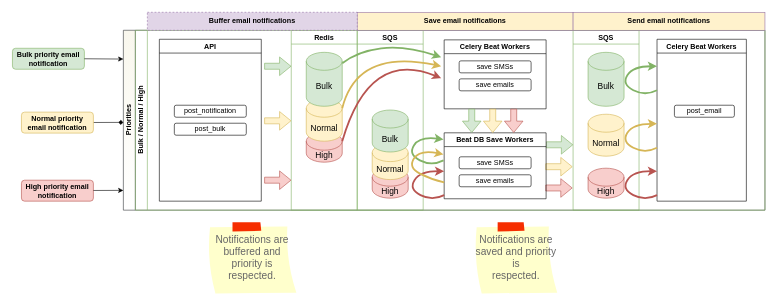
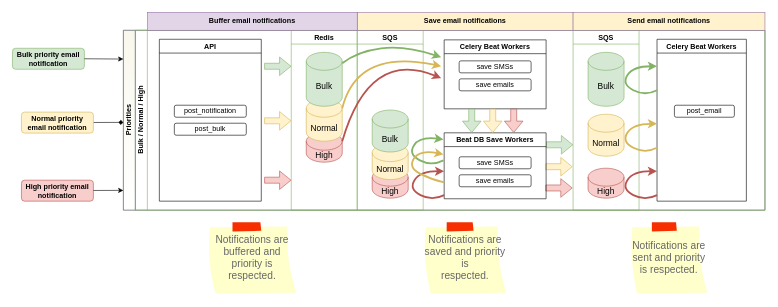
node "Buffer email notifications": style dashed -> solid
node "Notifications are saved and priority is respected.": moved (516, 258) -> (465, 258)
node "Notifications are sent and priority is respected.": added
